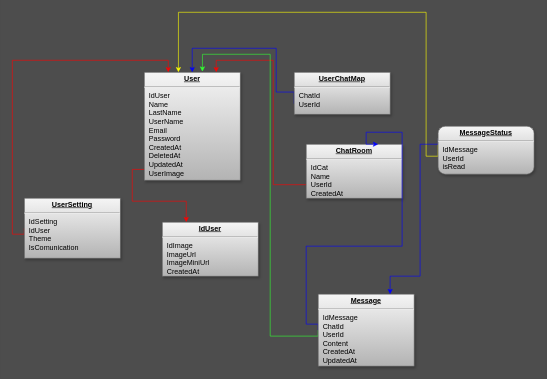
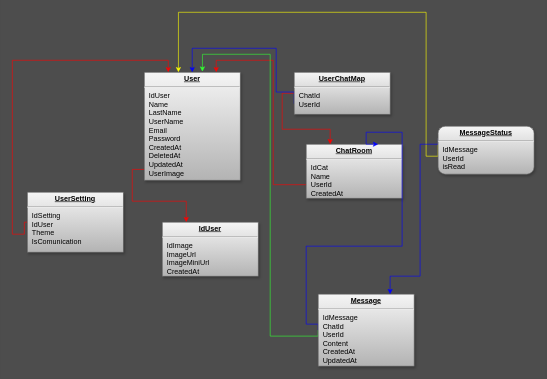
edge "UserChatMap ChatId UserId" -> "ChatRoom IdCat Name UserId CreatedAt": added
node "UserSetting IdSetting IdUser Theme IsComunication": moved (72, 228) -> (75, 222)
